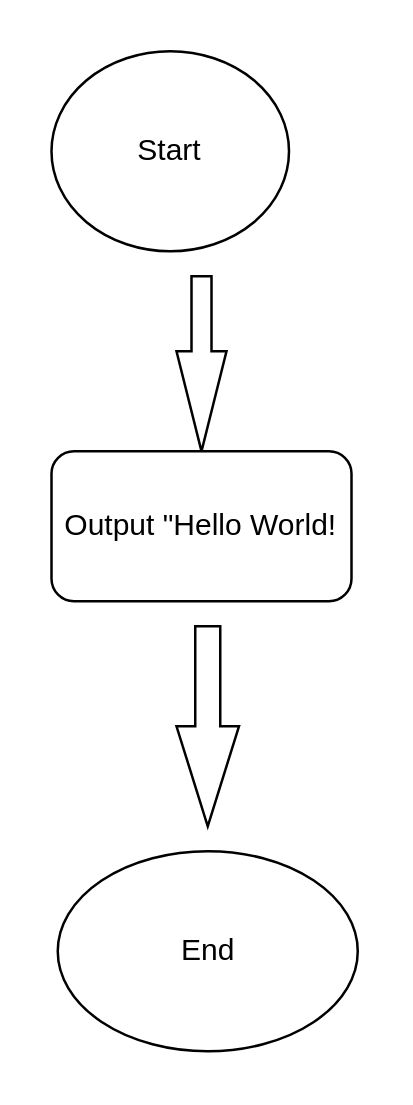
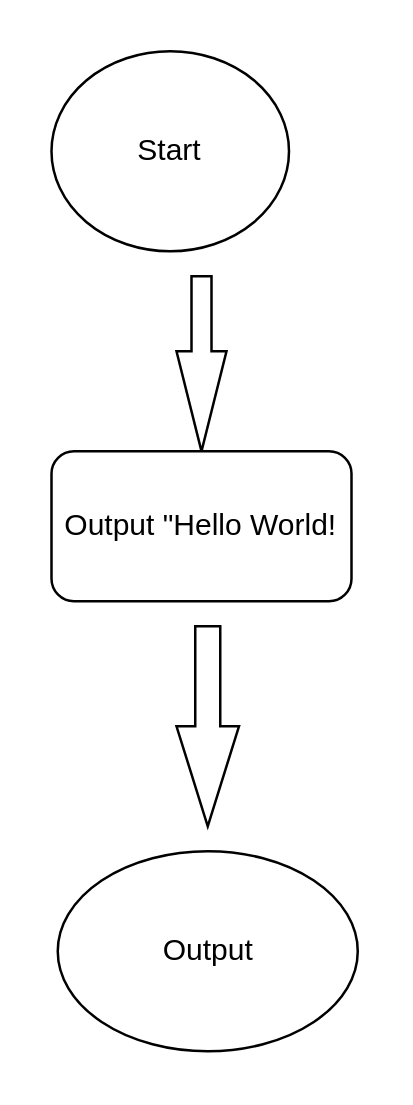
node "End": label "End" -> "Output"
